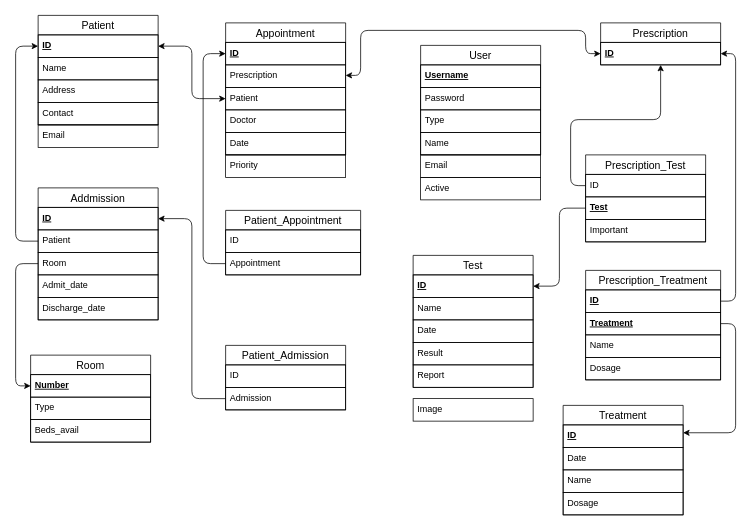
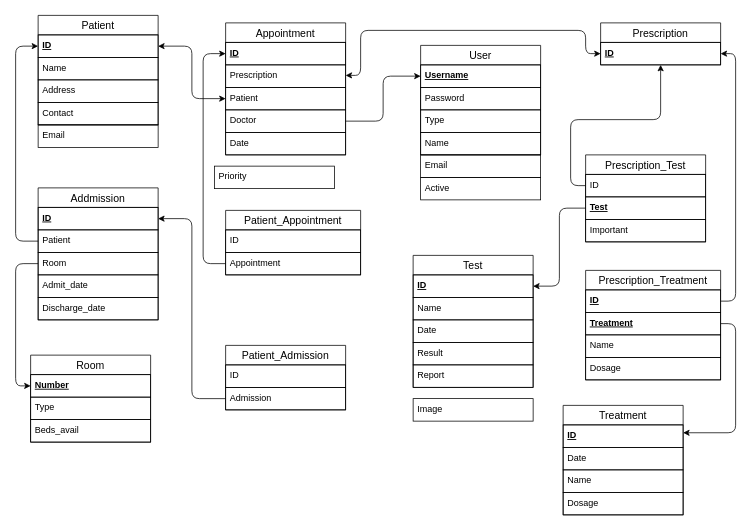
edge "Doctor" -> "Username": added
node "Priority": moved (285, 166) -> (274, 177)
